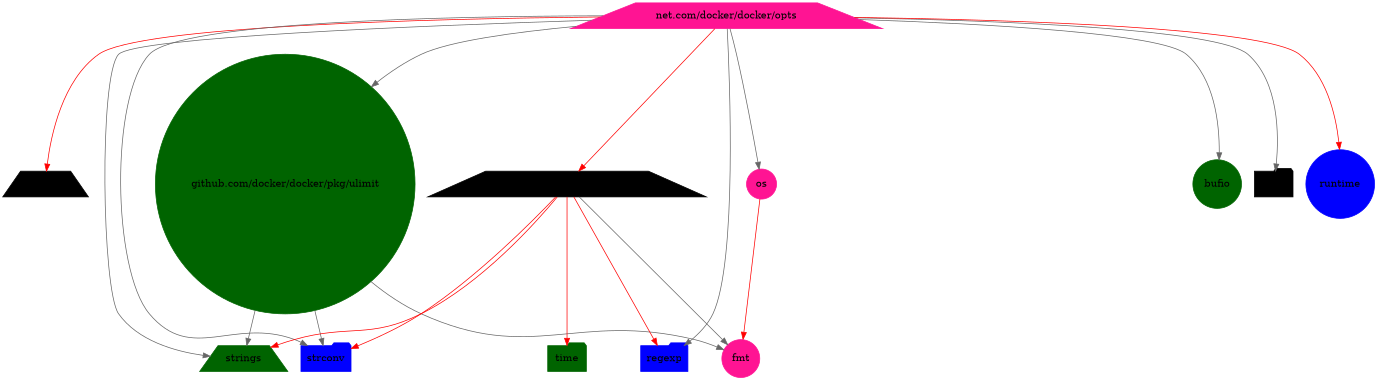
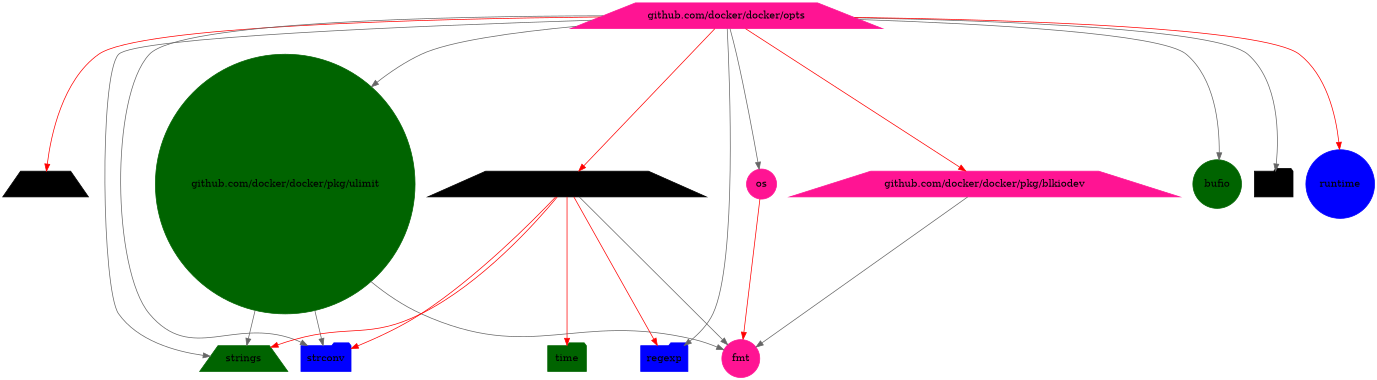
node "net.com/docker/docker/opts": label "net.com/docker/docker/opts" -> "github.com/docker/docker/opts"
node "github.com/docker/docker/pkg/blkiodev": added
